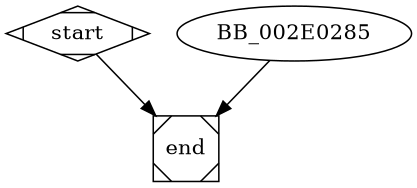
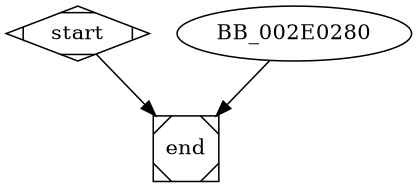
node "BB_002E0285": label "BB_002E0285" -> "BB_002E0280"
